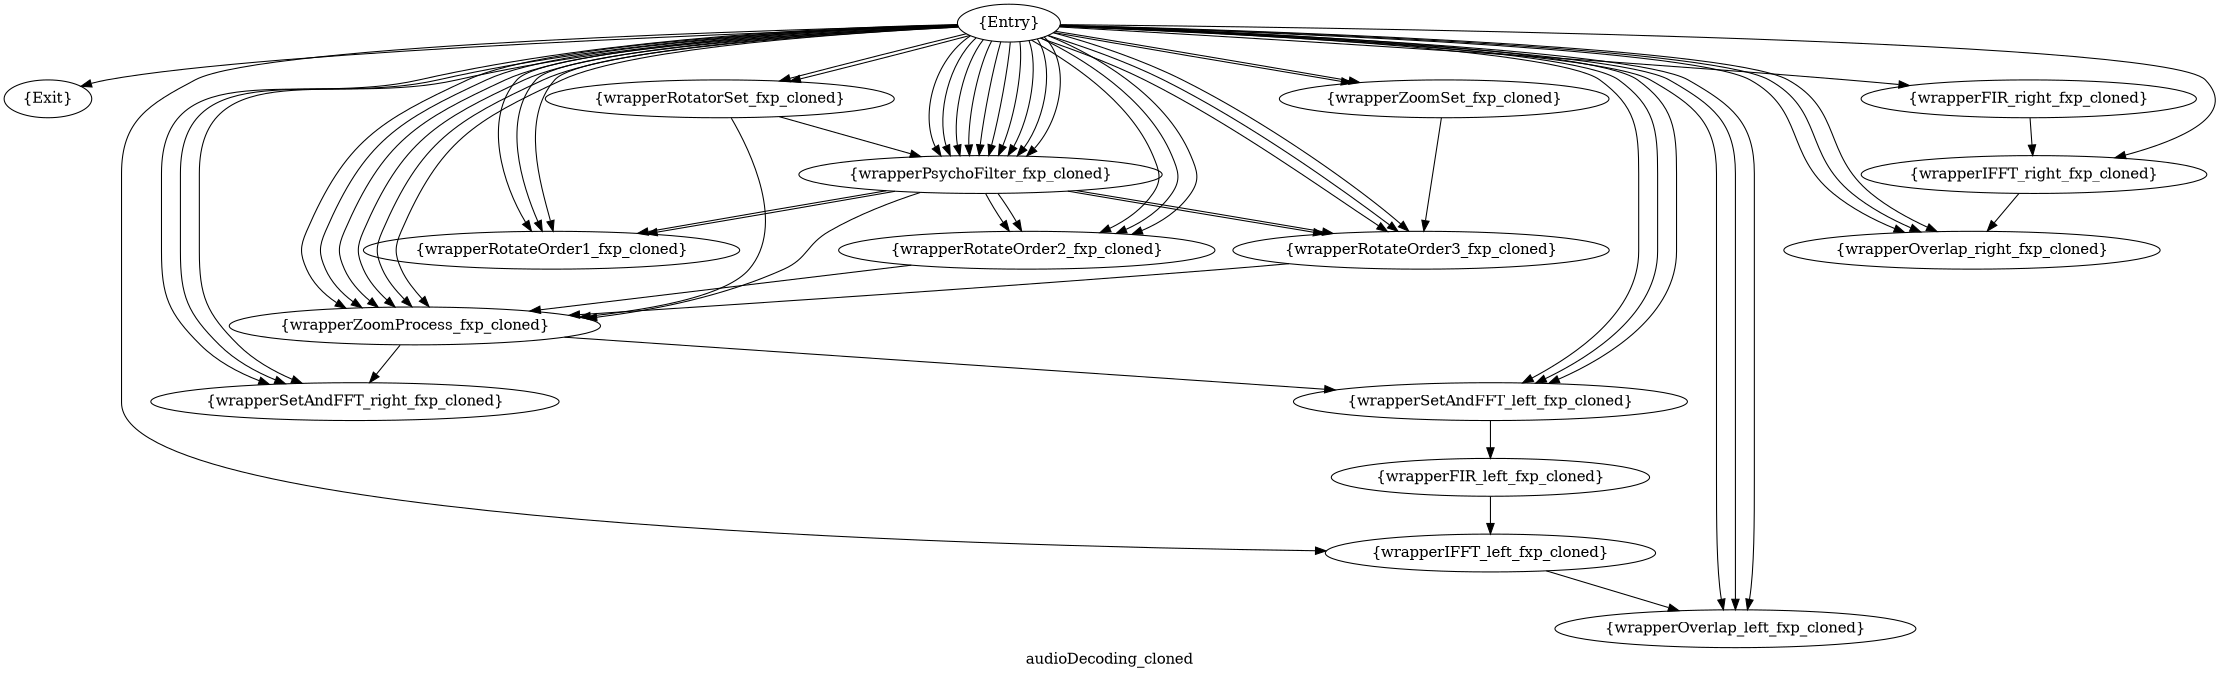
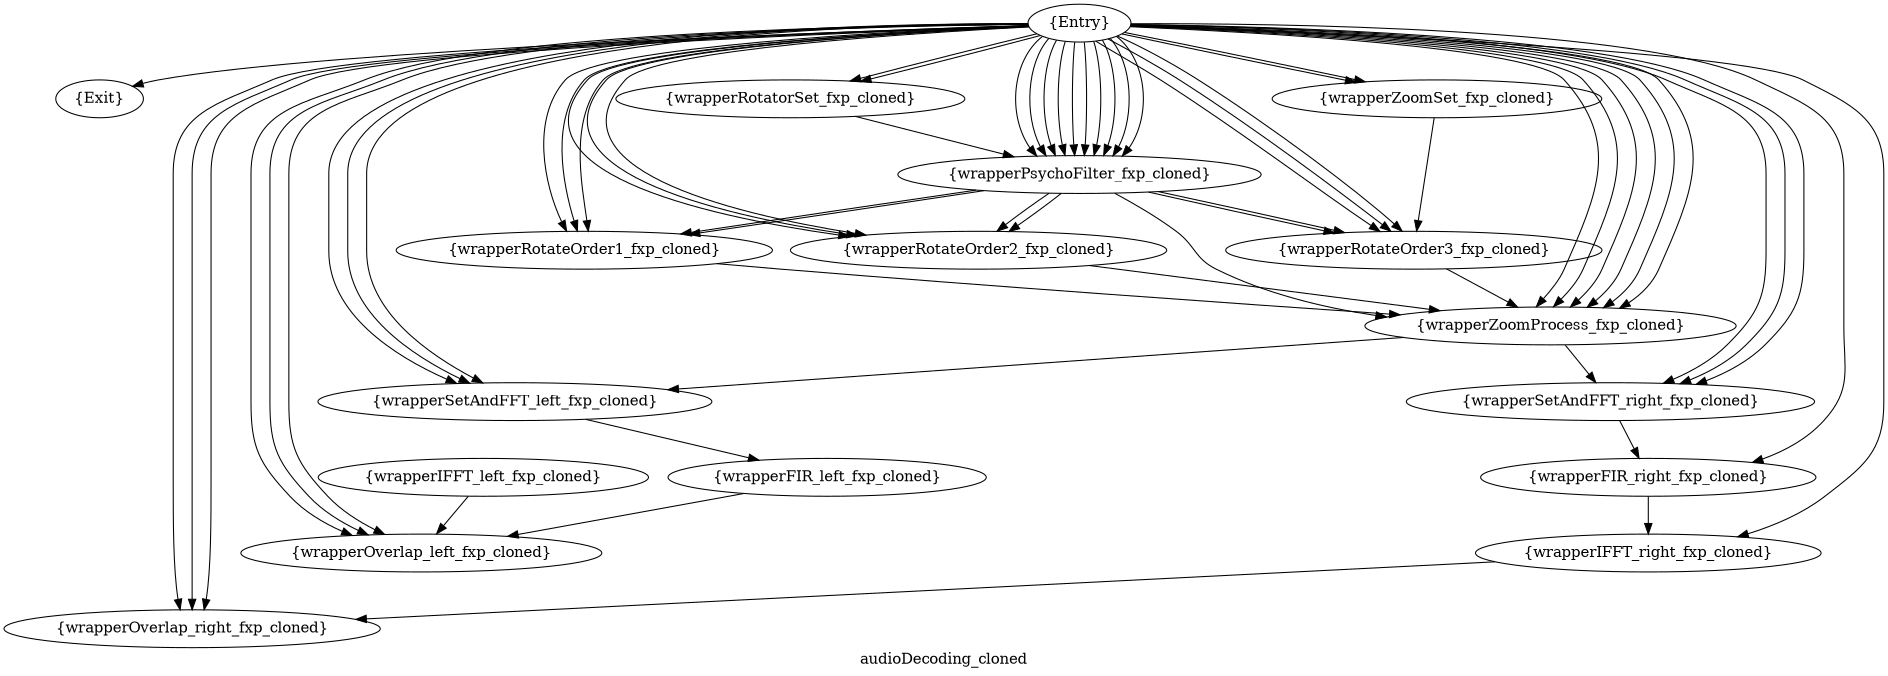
edge "{wrapperRotatorSet_fxp_cloned}" -> "{wrapperZoomProcess_fxp_cloned}": now "{wrapperRotateOrder1_fxp_cloned}" -> "{wrapperZoomProcess_fxp_cloned}"
edge "{wrapperSetAndFFT_right_fxp_cloned}" -> "{wrapperFIR_right_fxp_cloned}": added
edge "{Entry}" -> "{wrapperIFFT_left_fxp_cloned}": removed
edge "{wrapperFIR_left_fxp_cloned}" -> "{wrapperIFFT_left_fxp_cloned}": now "{wrapperFIR_left_fxp_cloned}" -> "{wrapperOverlap_left_fxp_cloned}"
